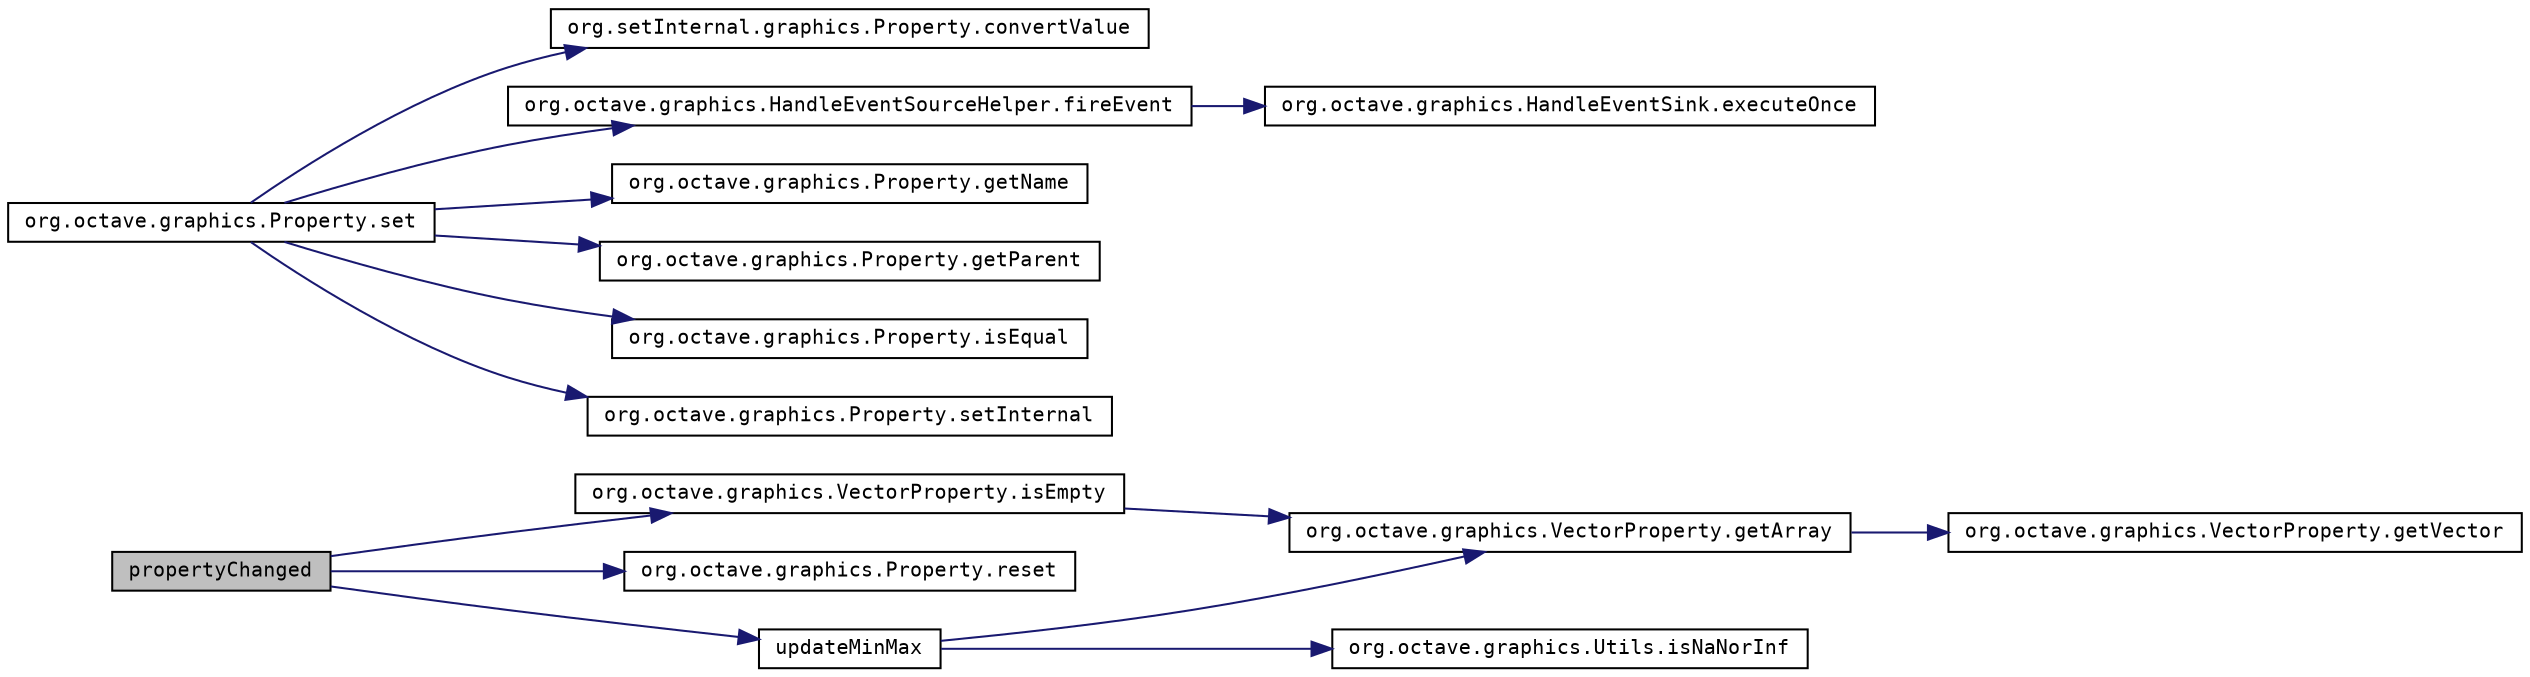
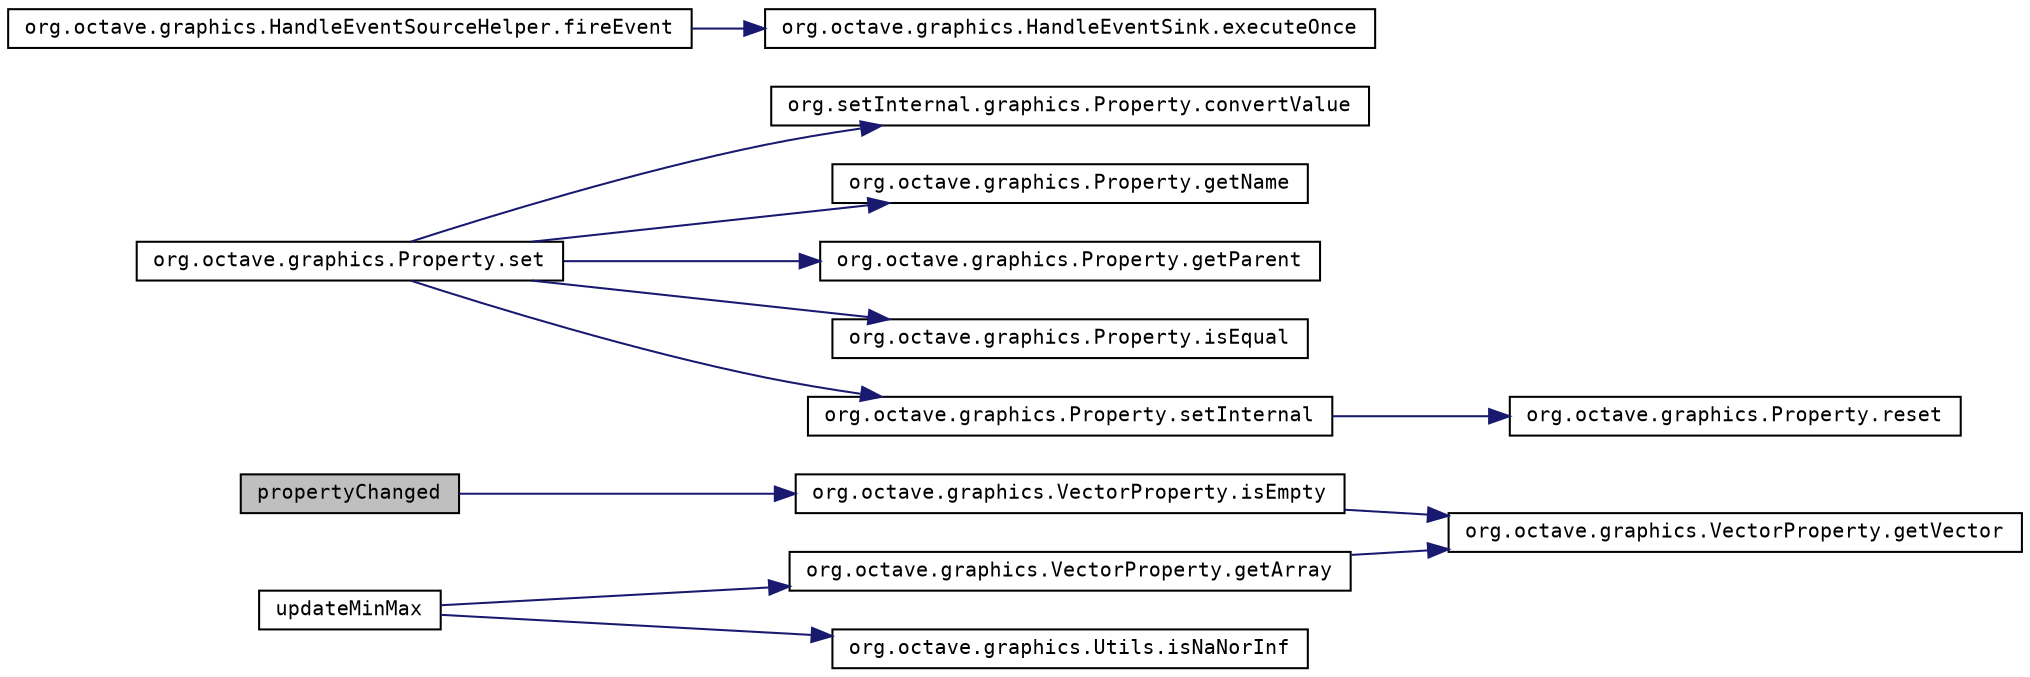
edge "org.octave.graphics.Property.set" -> "org.octave.graphics.HandleEventSourceHelper.fireEvent": removed
edge "org.octave.graphics.VectorProperty.isEmpty" -> "org.octave.graphics.VectorProperty.getArray": now "org.octave.graphics.VectorProperty.isEmpty" -> "org.octave.graphics.VectorProperty.getVector"
edge "propertyChanged" -> "org.octave.graphics.Property.reset": now "org.octave.graphics.Property.setInternal" -> "org.octave.graphics.Property.reset"
edge "propertyChanged" -> "updateMinMax": removed
